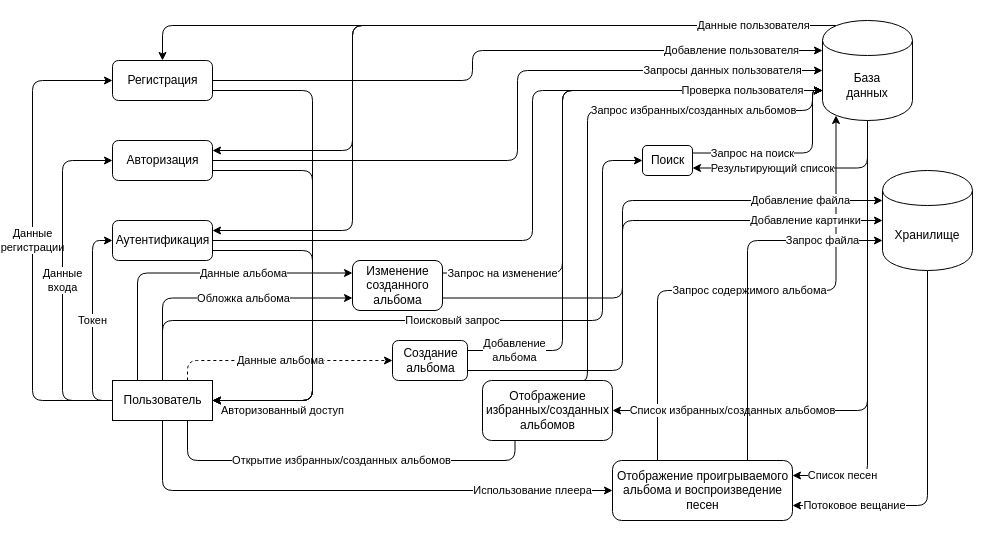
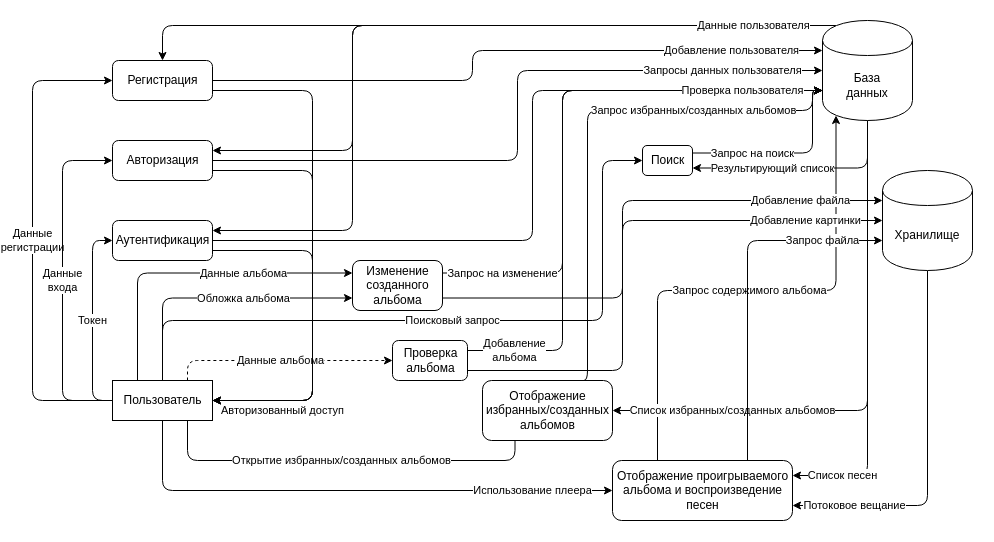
node "Создание альбома": label "Создание альбома" -> "Проверка альбома"
